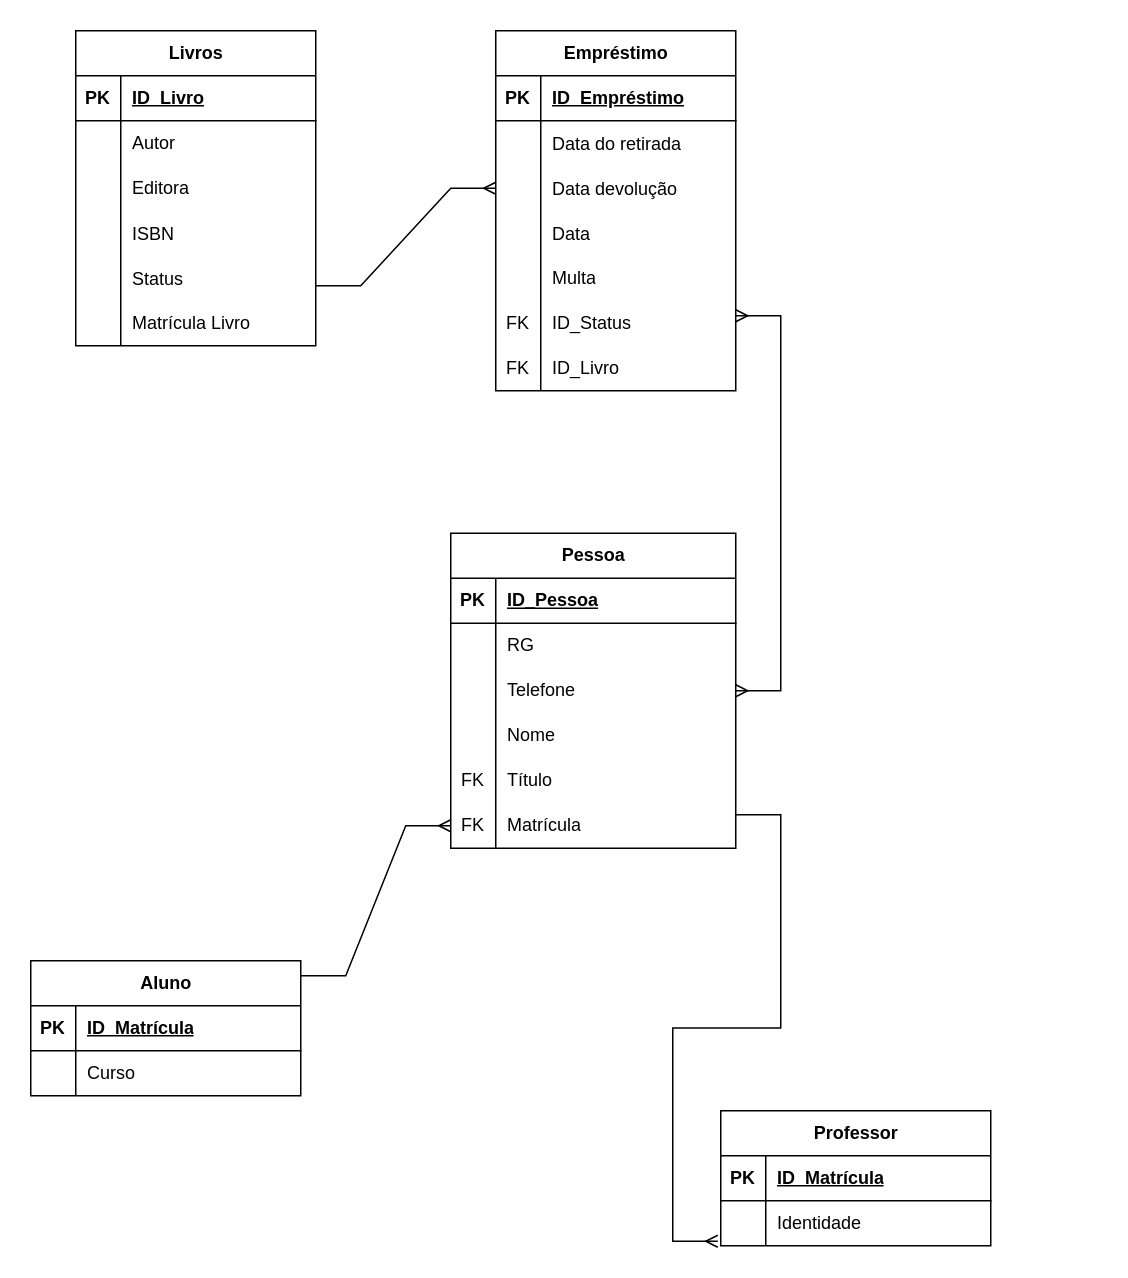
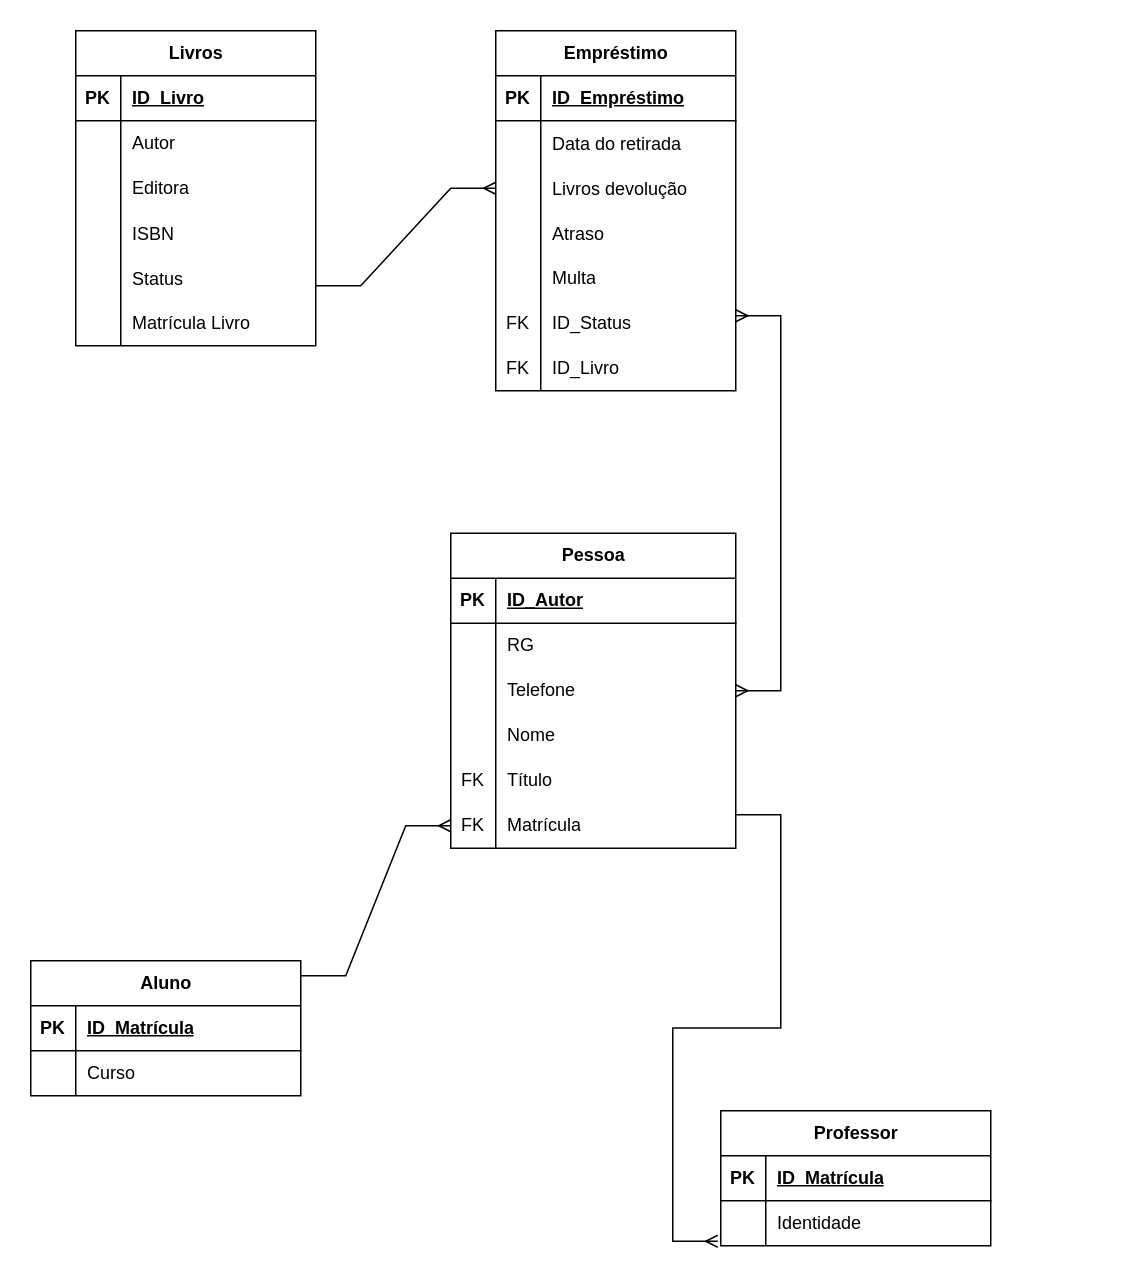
node "Data devolução": label "Data devolução" -> "Livros devolução"
node "Data": label "Data" -> "Atraso"
node "ID_Pessoa": label "ID_Pessoa" -> "ID_Autor"
